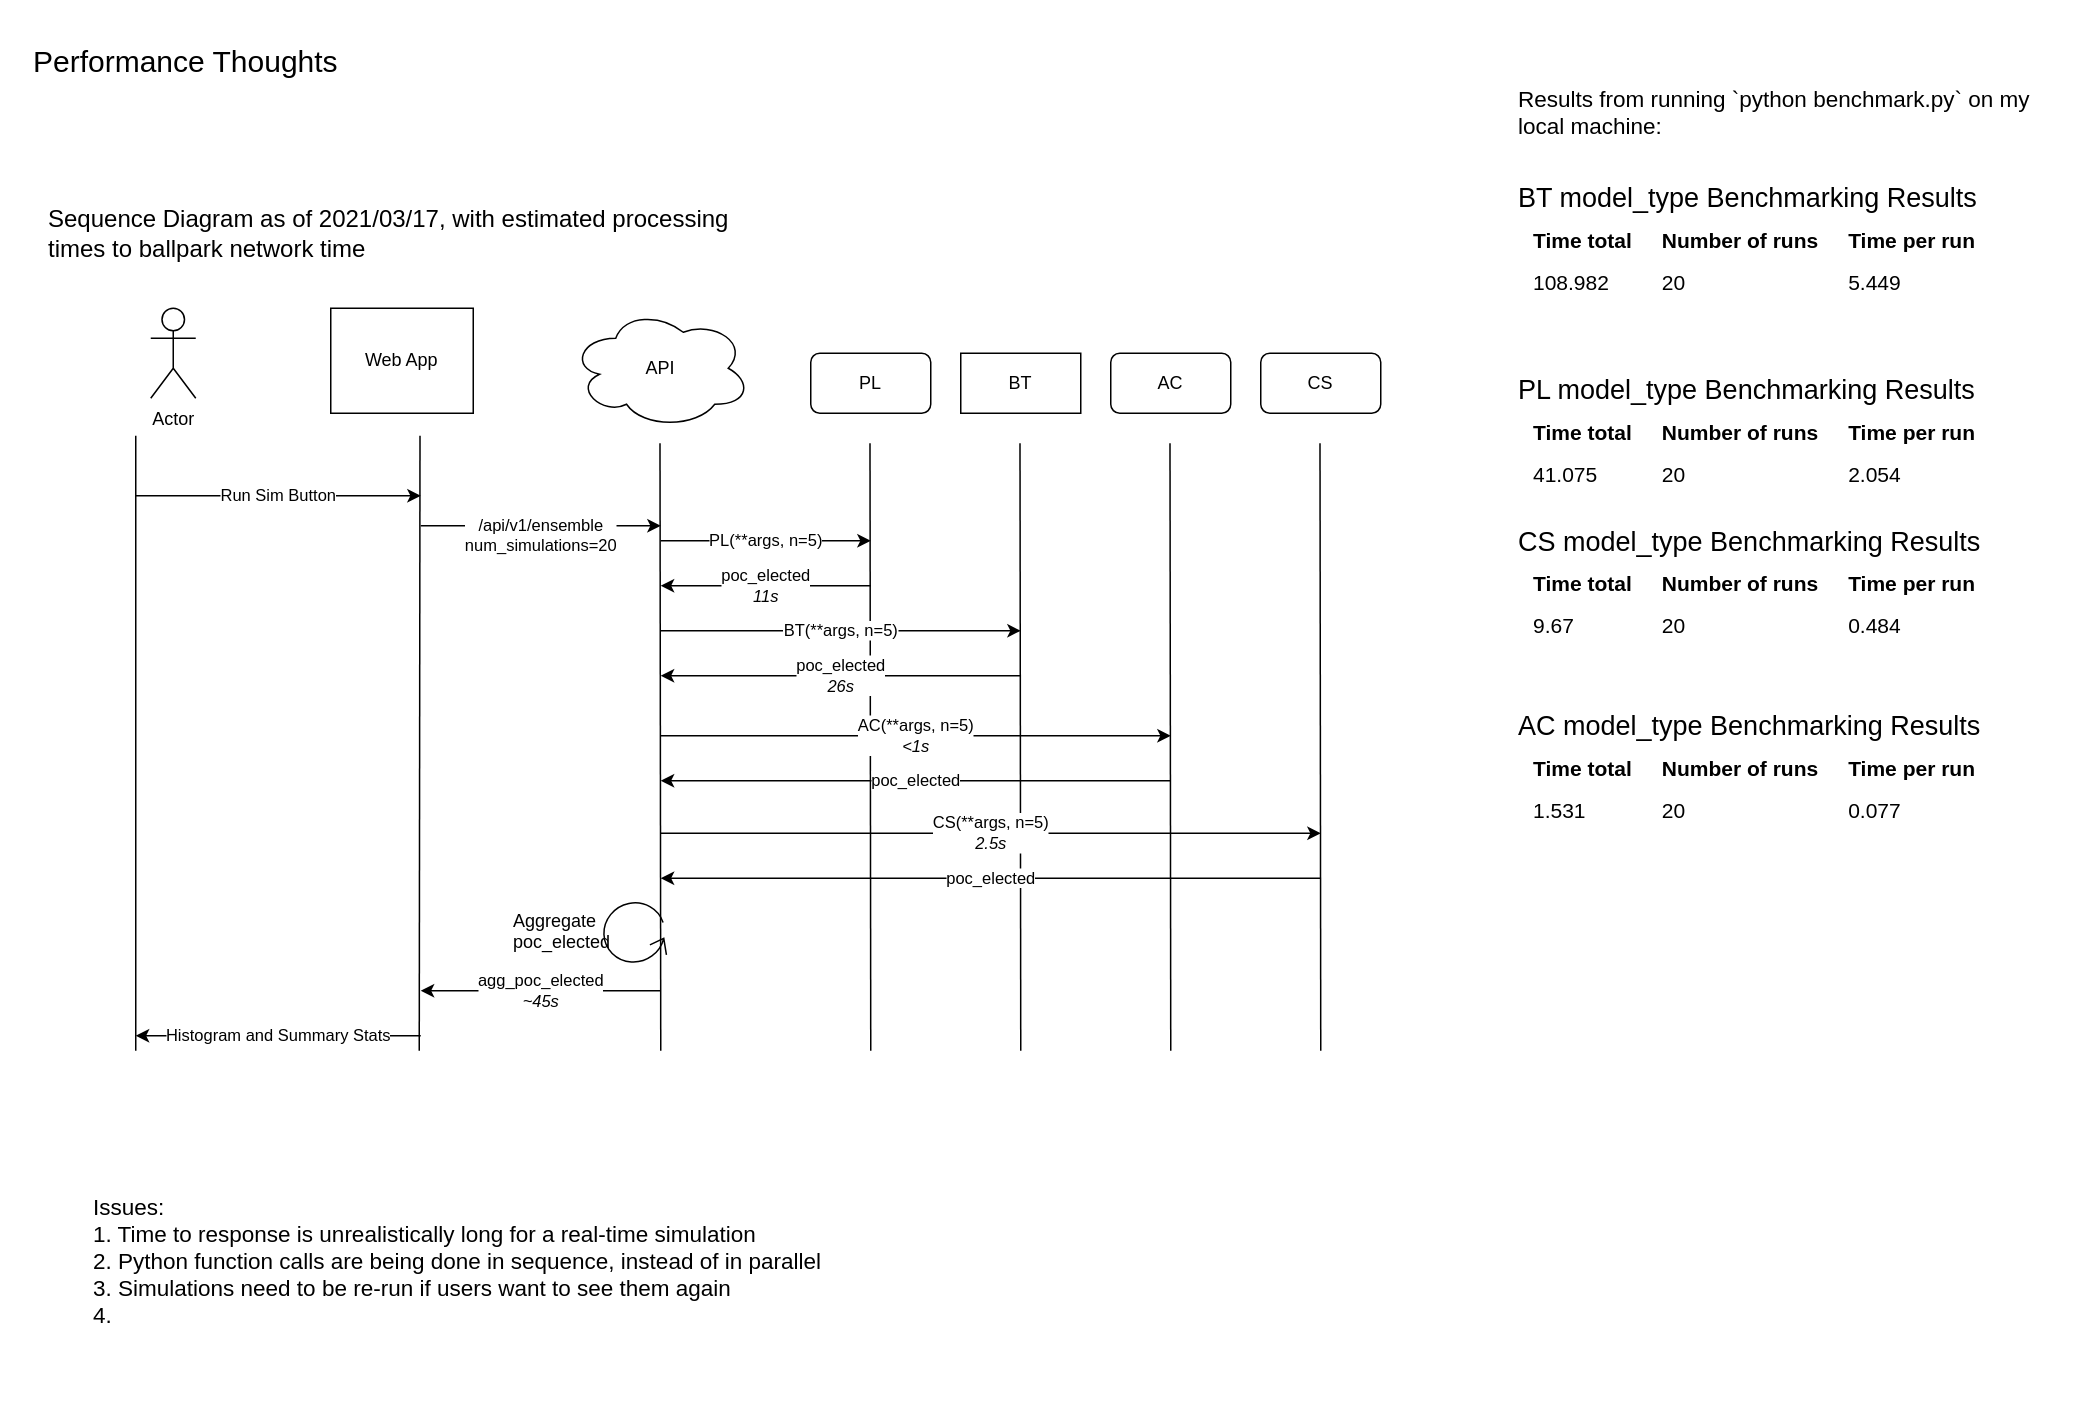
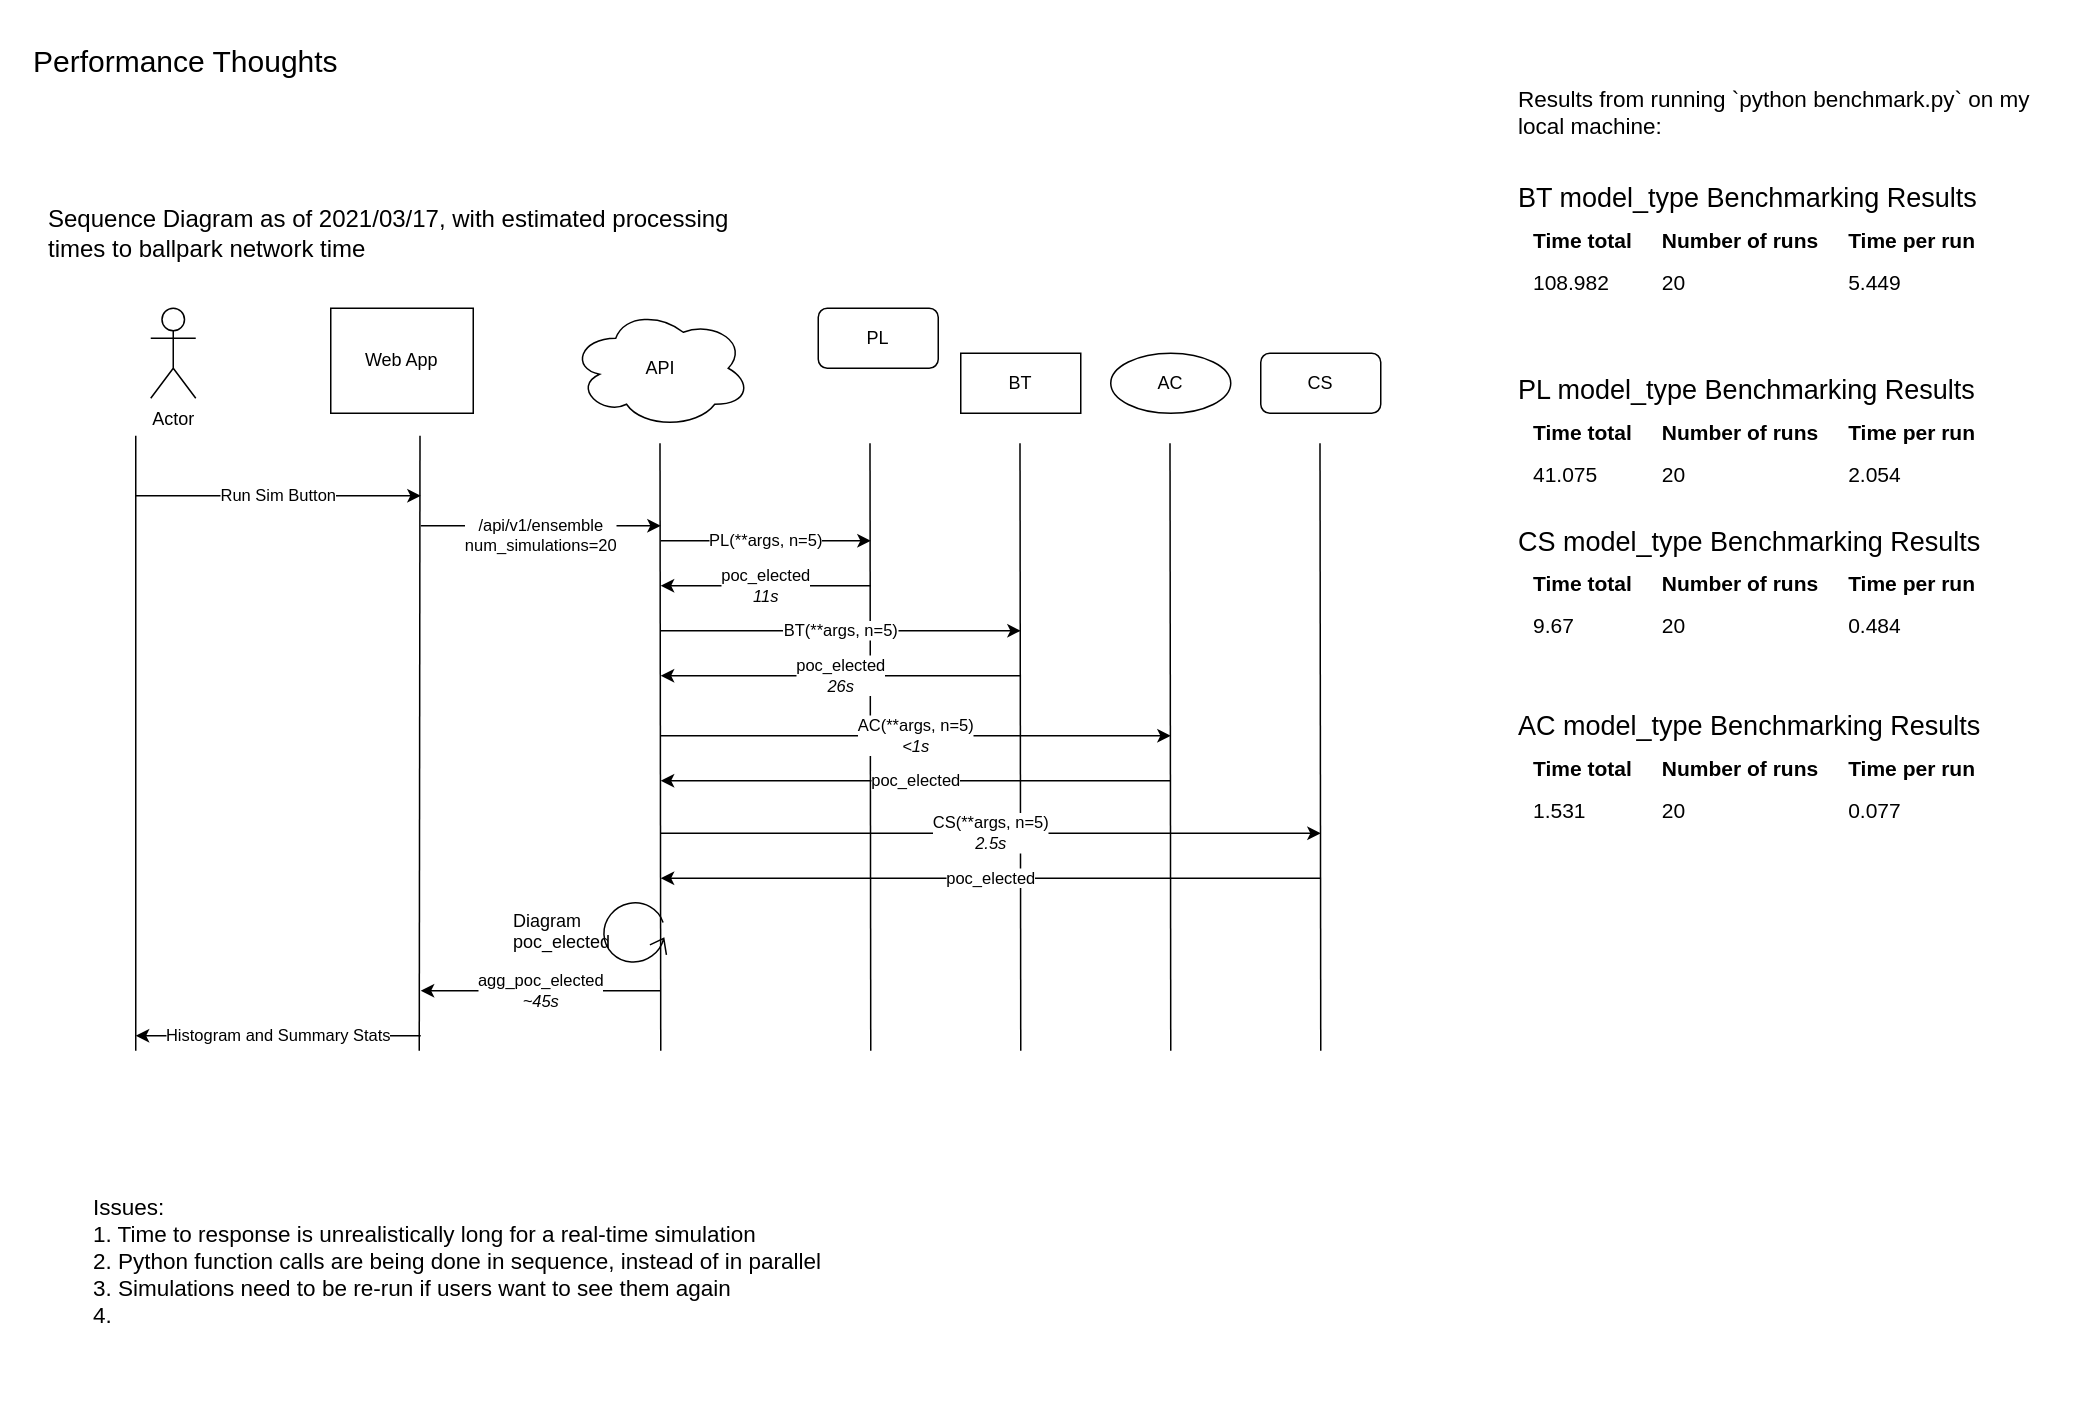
node "PL": moved (871, 383) -> (878, 338)
node "AC": shape rounded rectangle -> ellipse
node "Aggregate poc_elected": label "Aggregate poc_elected" -> "Diagram poc_elected"
